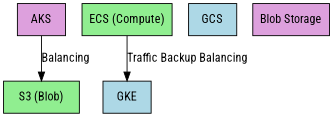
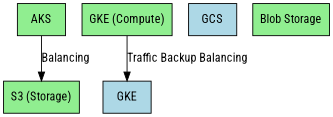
node "AKS": fillcolor #dda0dd -> #90ee90
node "ECS (Compute)": label "ECS (Compute)" -> "GKE (Compute)"
node "Blob Storage": fillcolor #dda0dd -> #90ee90
node "S3 (Blob)": label "S3 (Blob)" -> "S3 (Storage)"
